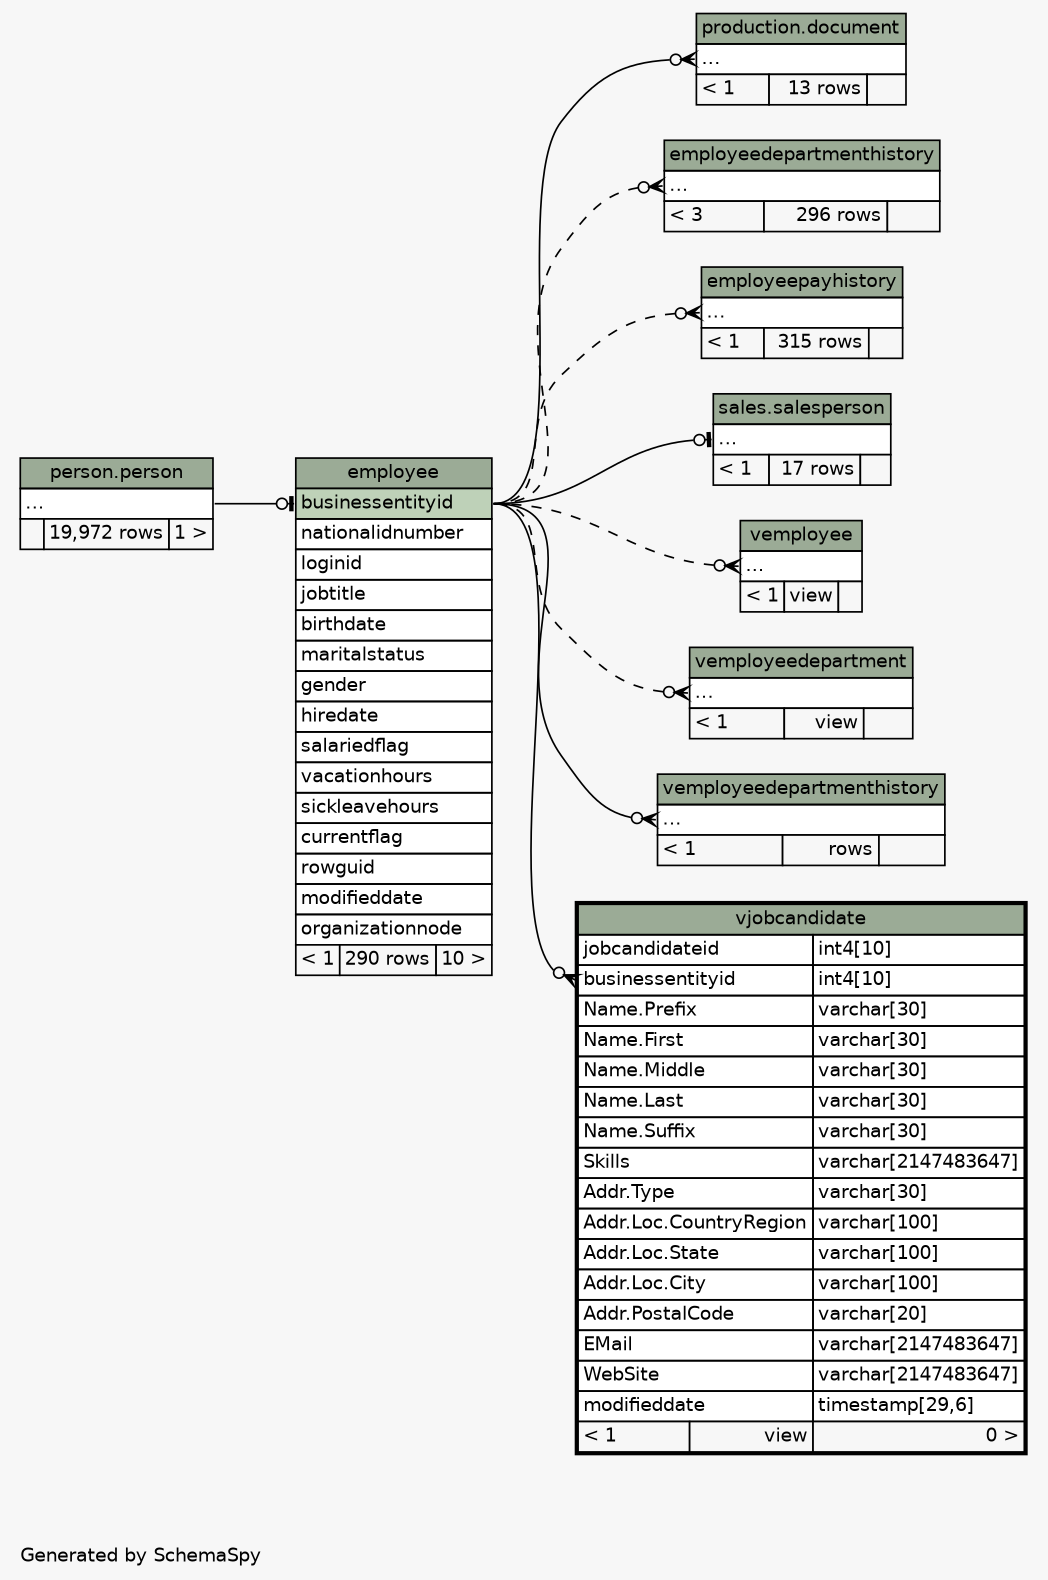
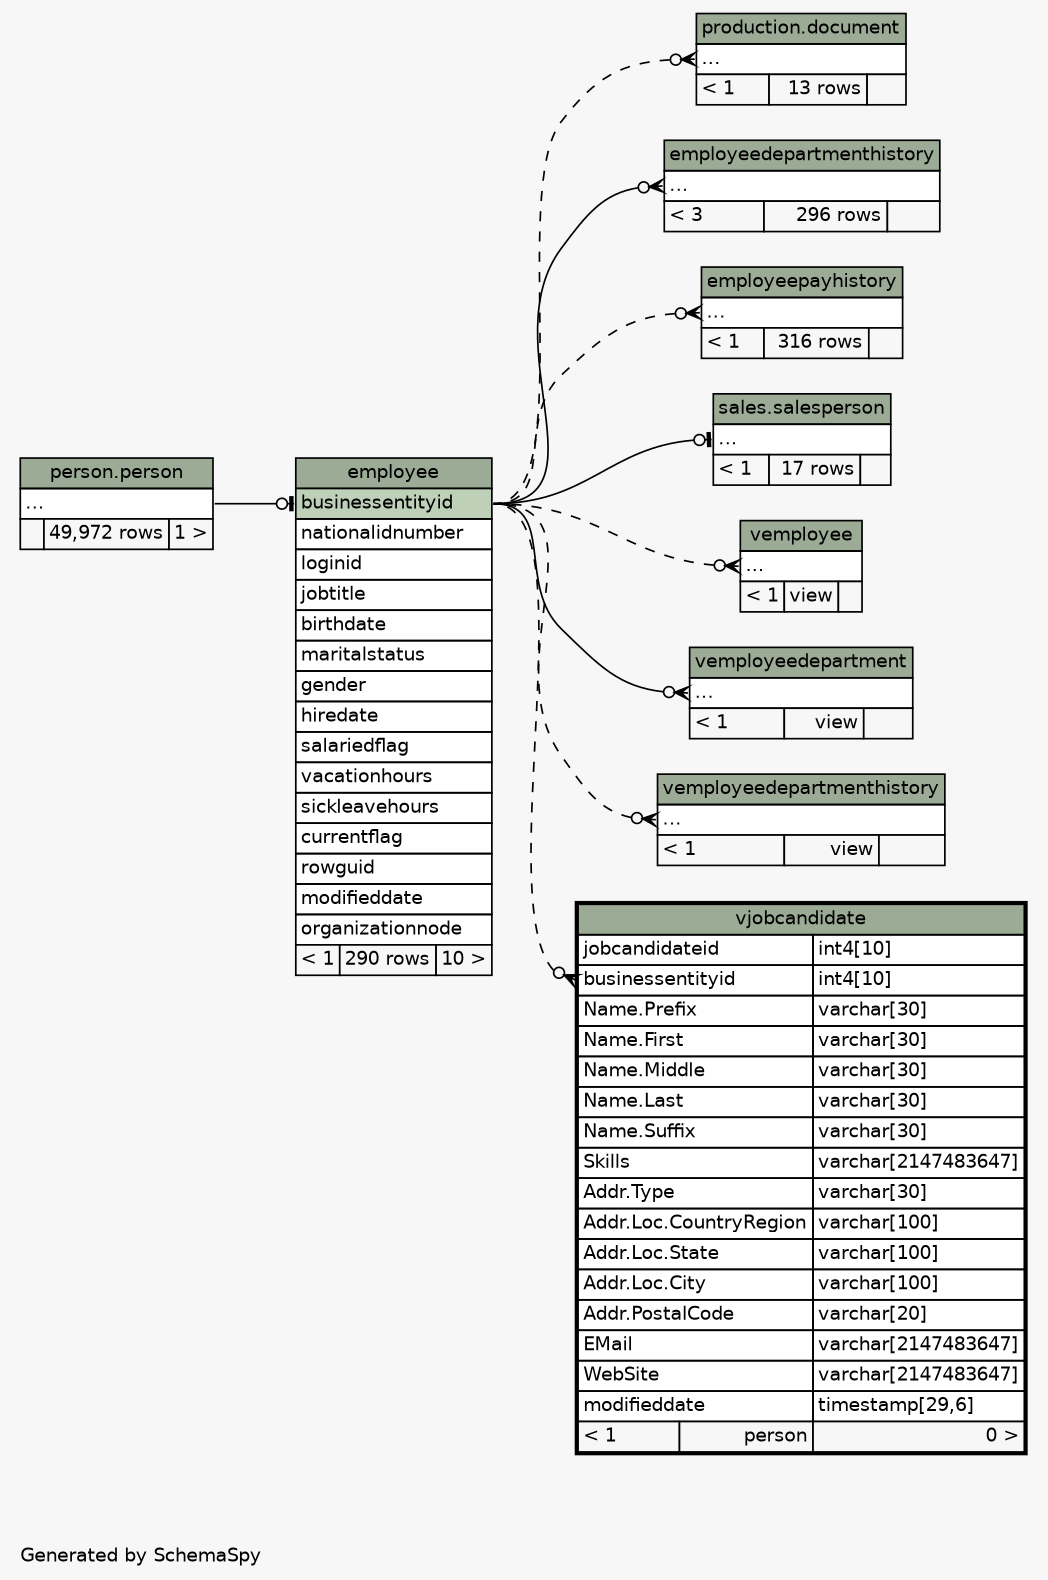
edge "employee" -> "production.document": style solid -> dashed
edge "employee" -> "employeedepartmenthistory": style dashed -> solid
node "employeepayhistory": text "315 rows" -> "316 rows"
node "person.person": text "19,972 rows" -> "49,972 rows"
edge "employee" -> "vemployeedepartment": style dashed -> solid
edge "employee" -> "vemployeedepartmenthistory": style solid -> dashed
edge "employee" -> "vjobcandidate": style solid -> dashed
node "vemployeedepartmenthistory": text "rows" -> "view"
node "vjobcandidate": text "view" -> "person"
